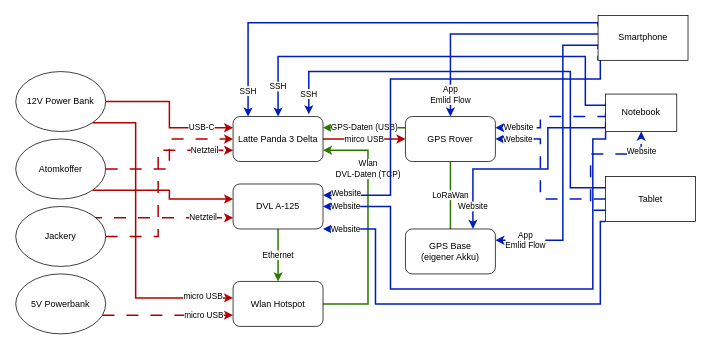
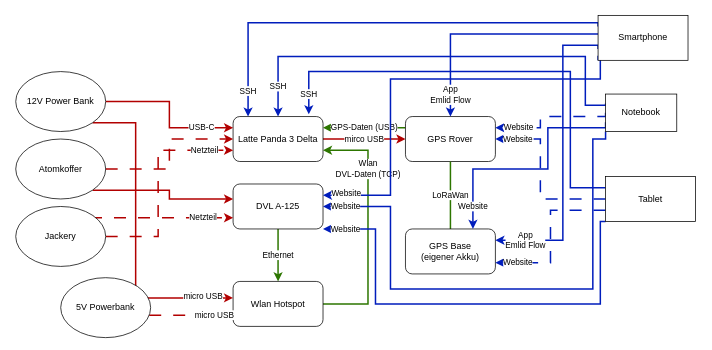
edge "Tablet" -> "Notebook": now "Tablet" -> "GPS Base (eigener Akku)"
node "5V Powerbank": moved (60, 304) -> (105, 308)
